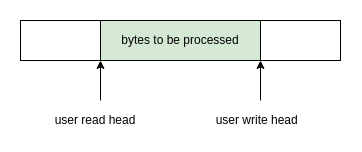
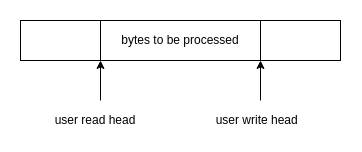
node "bytes to be processed": fillcolor #d5e8d4 -> #ffffff
